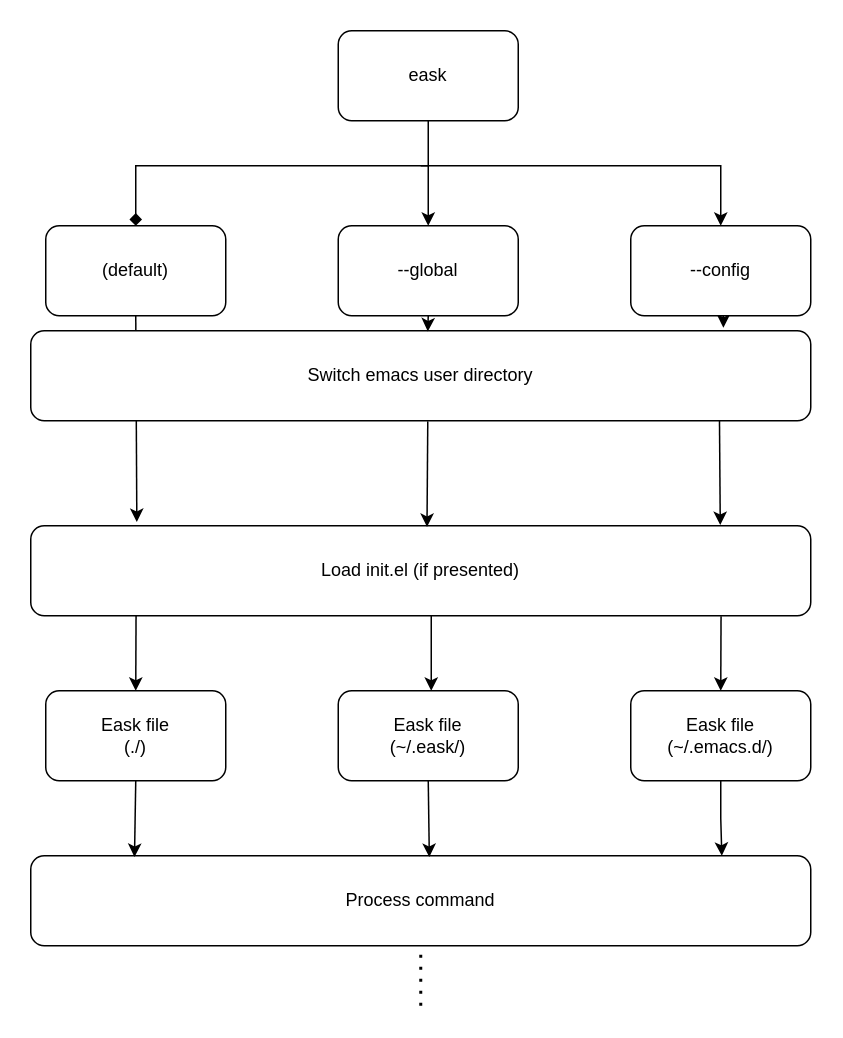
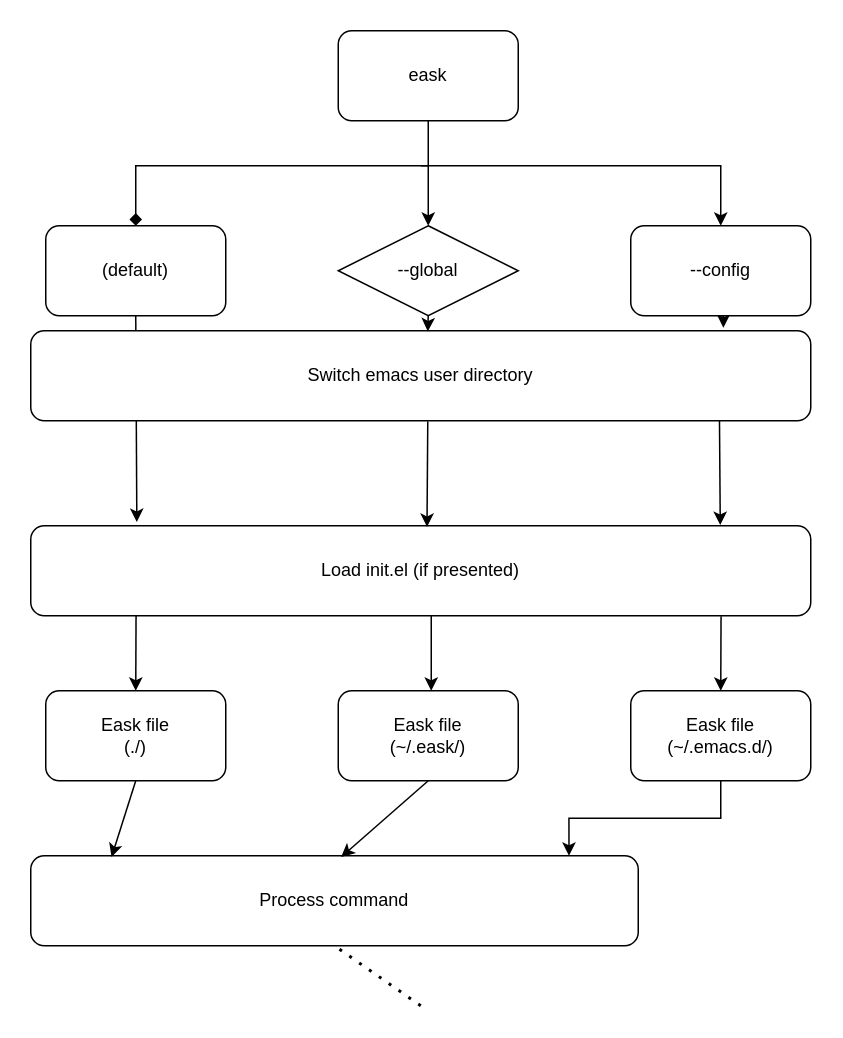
node "--global": shape rounded rectangle -> diamond
node "Process command": size 780x90 -> 608x90
